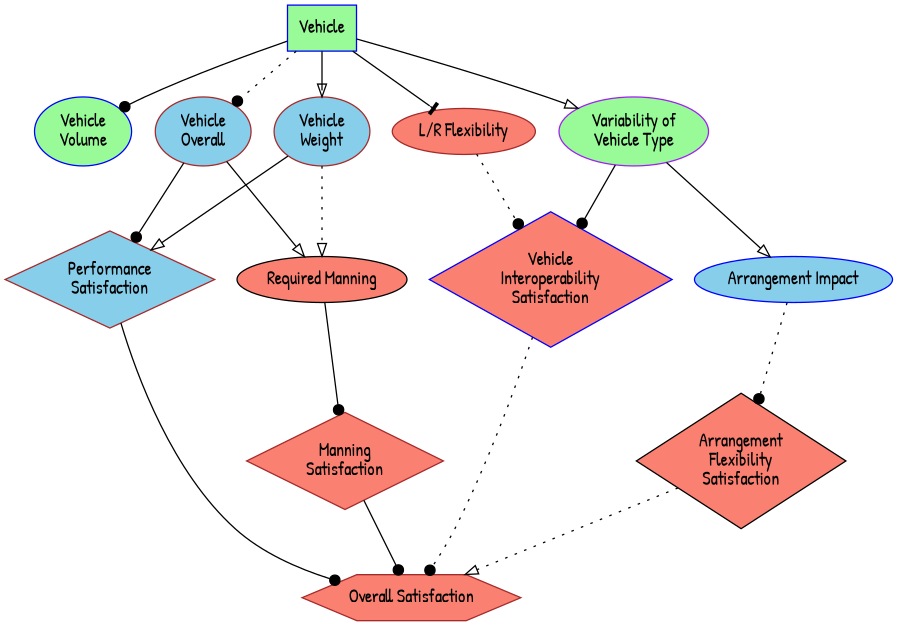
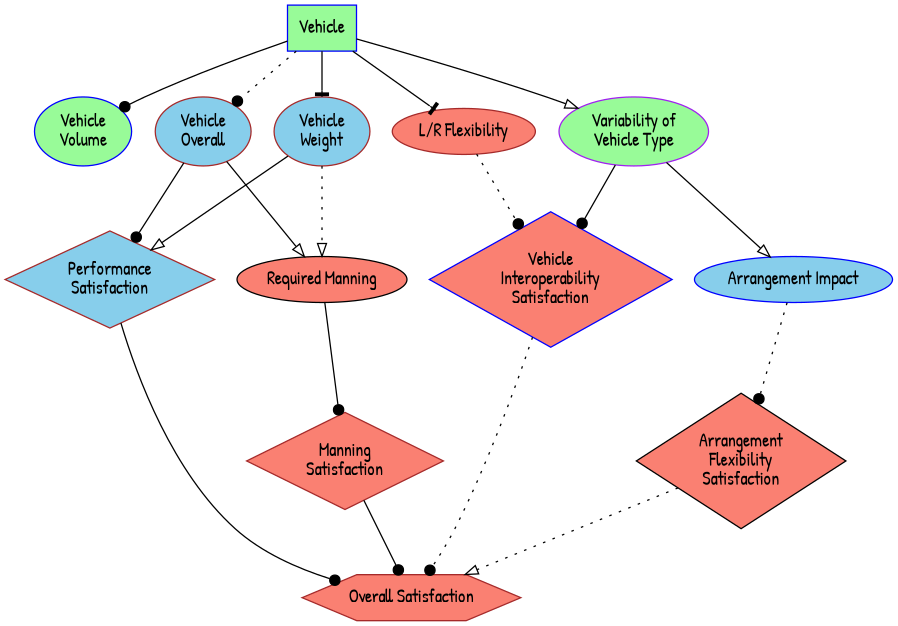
edge "Vehicle" -> "Vehicle Weight": arrowhead onormal -> tee
